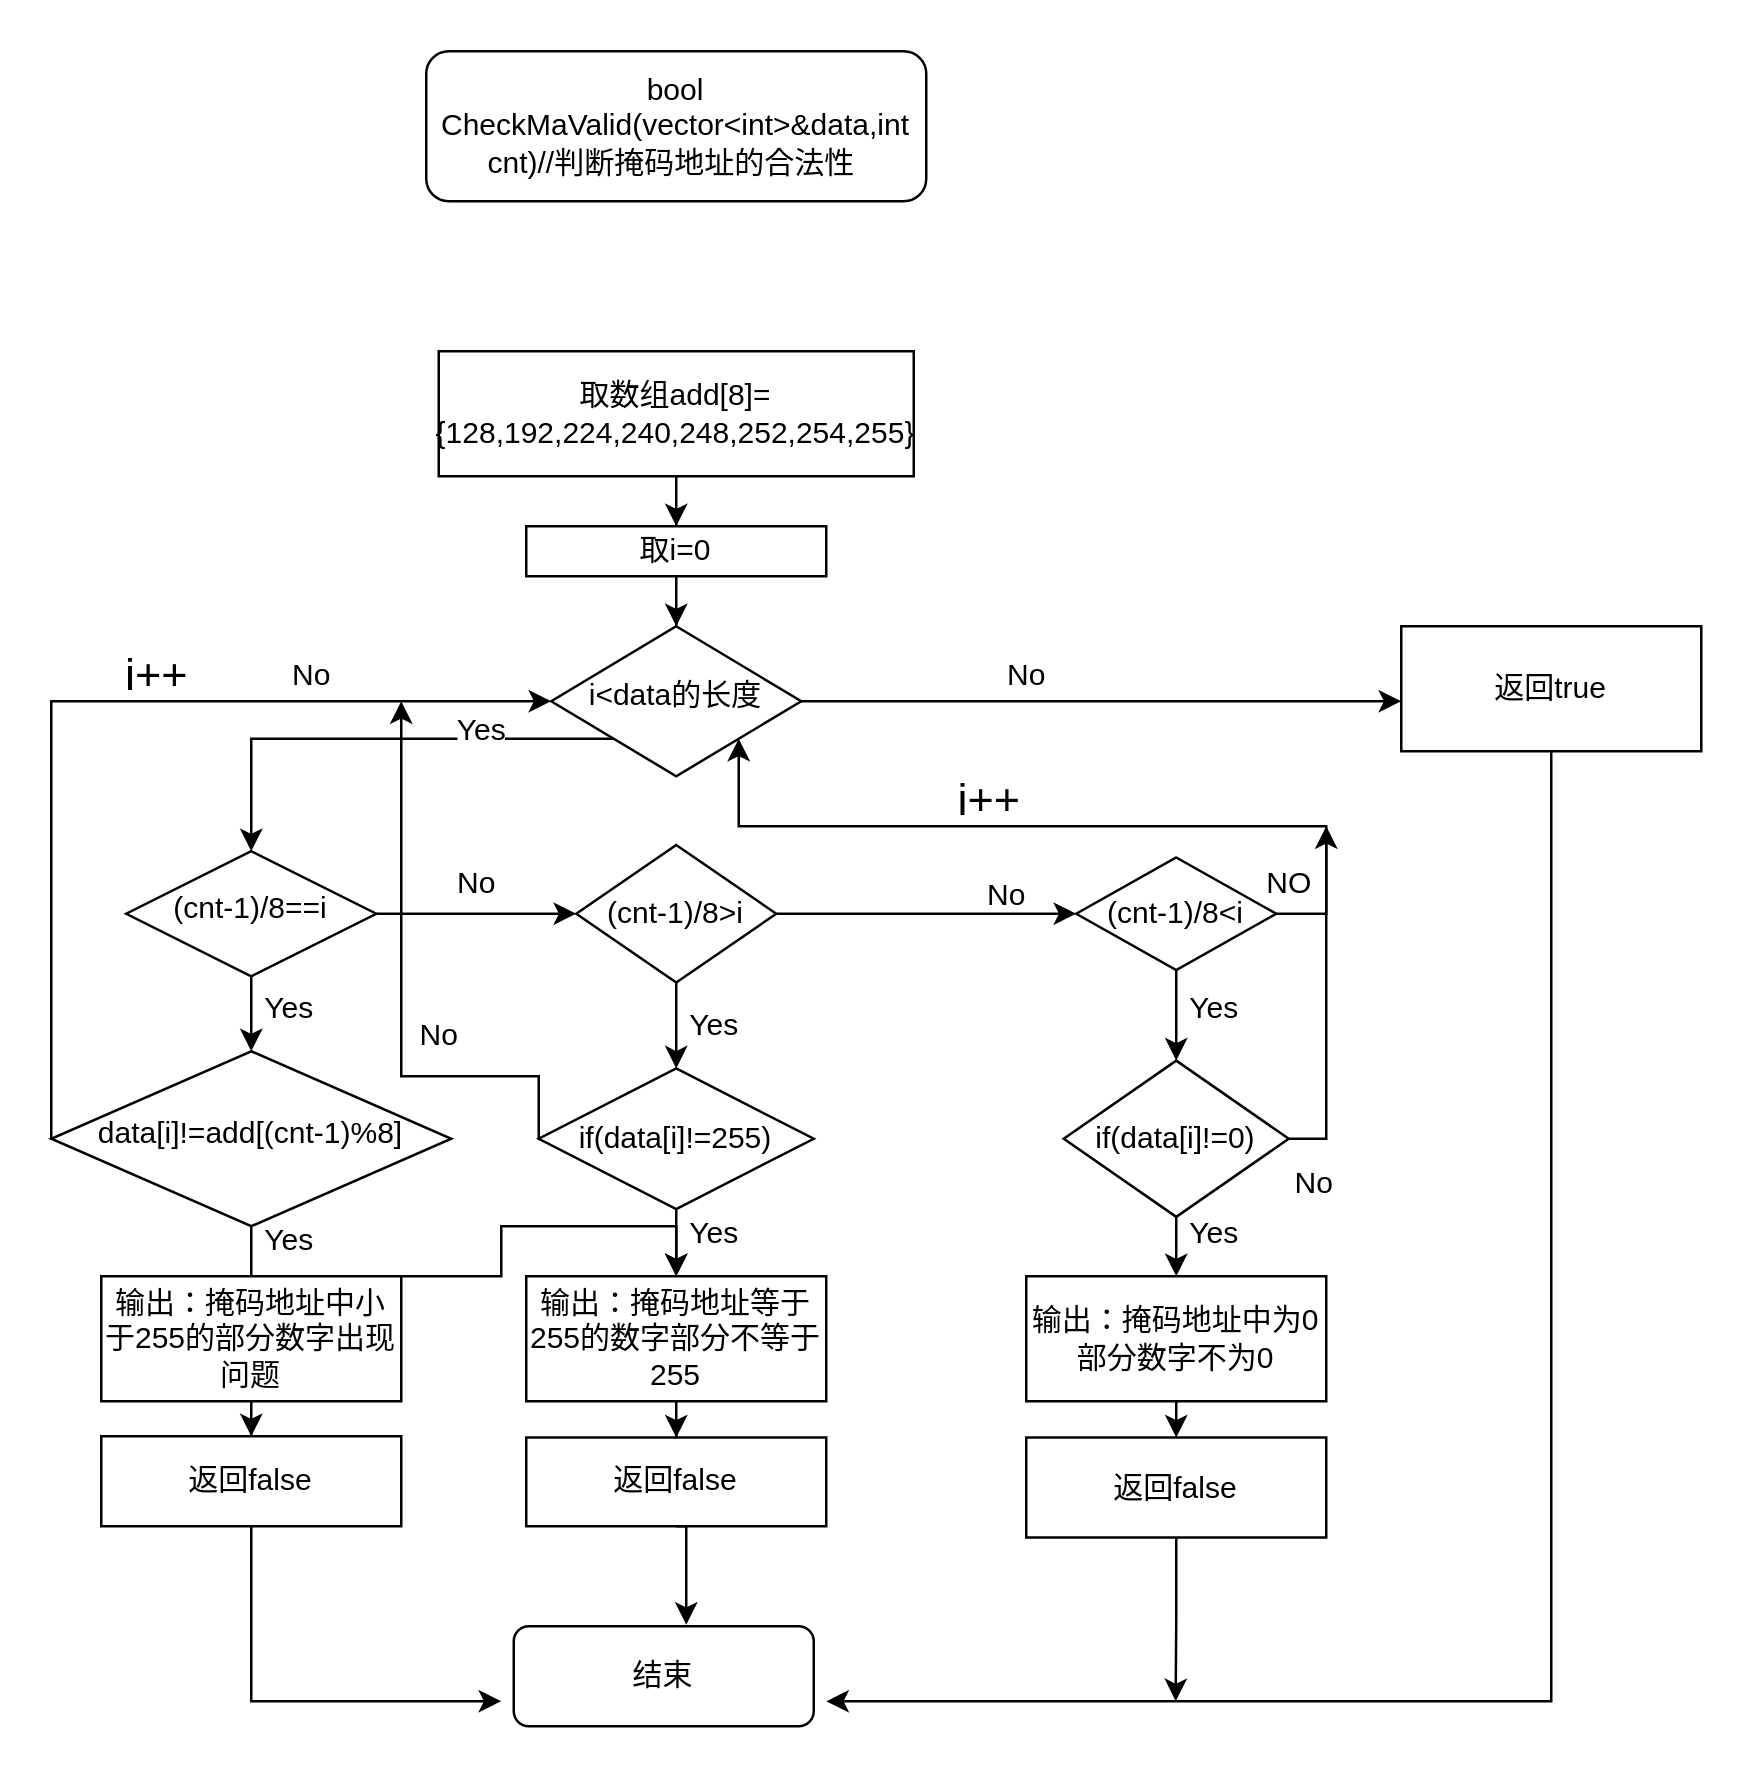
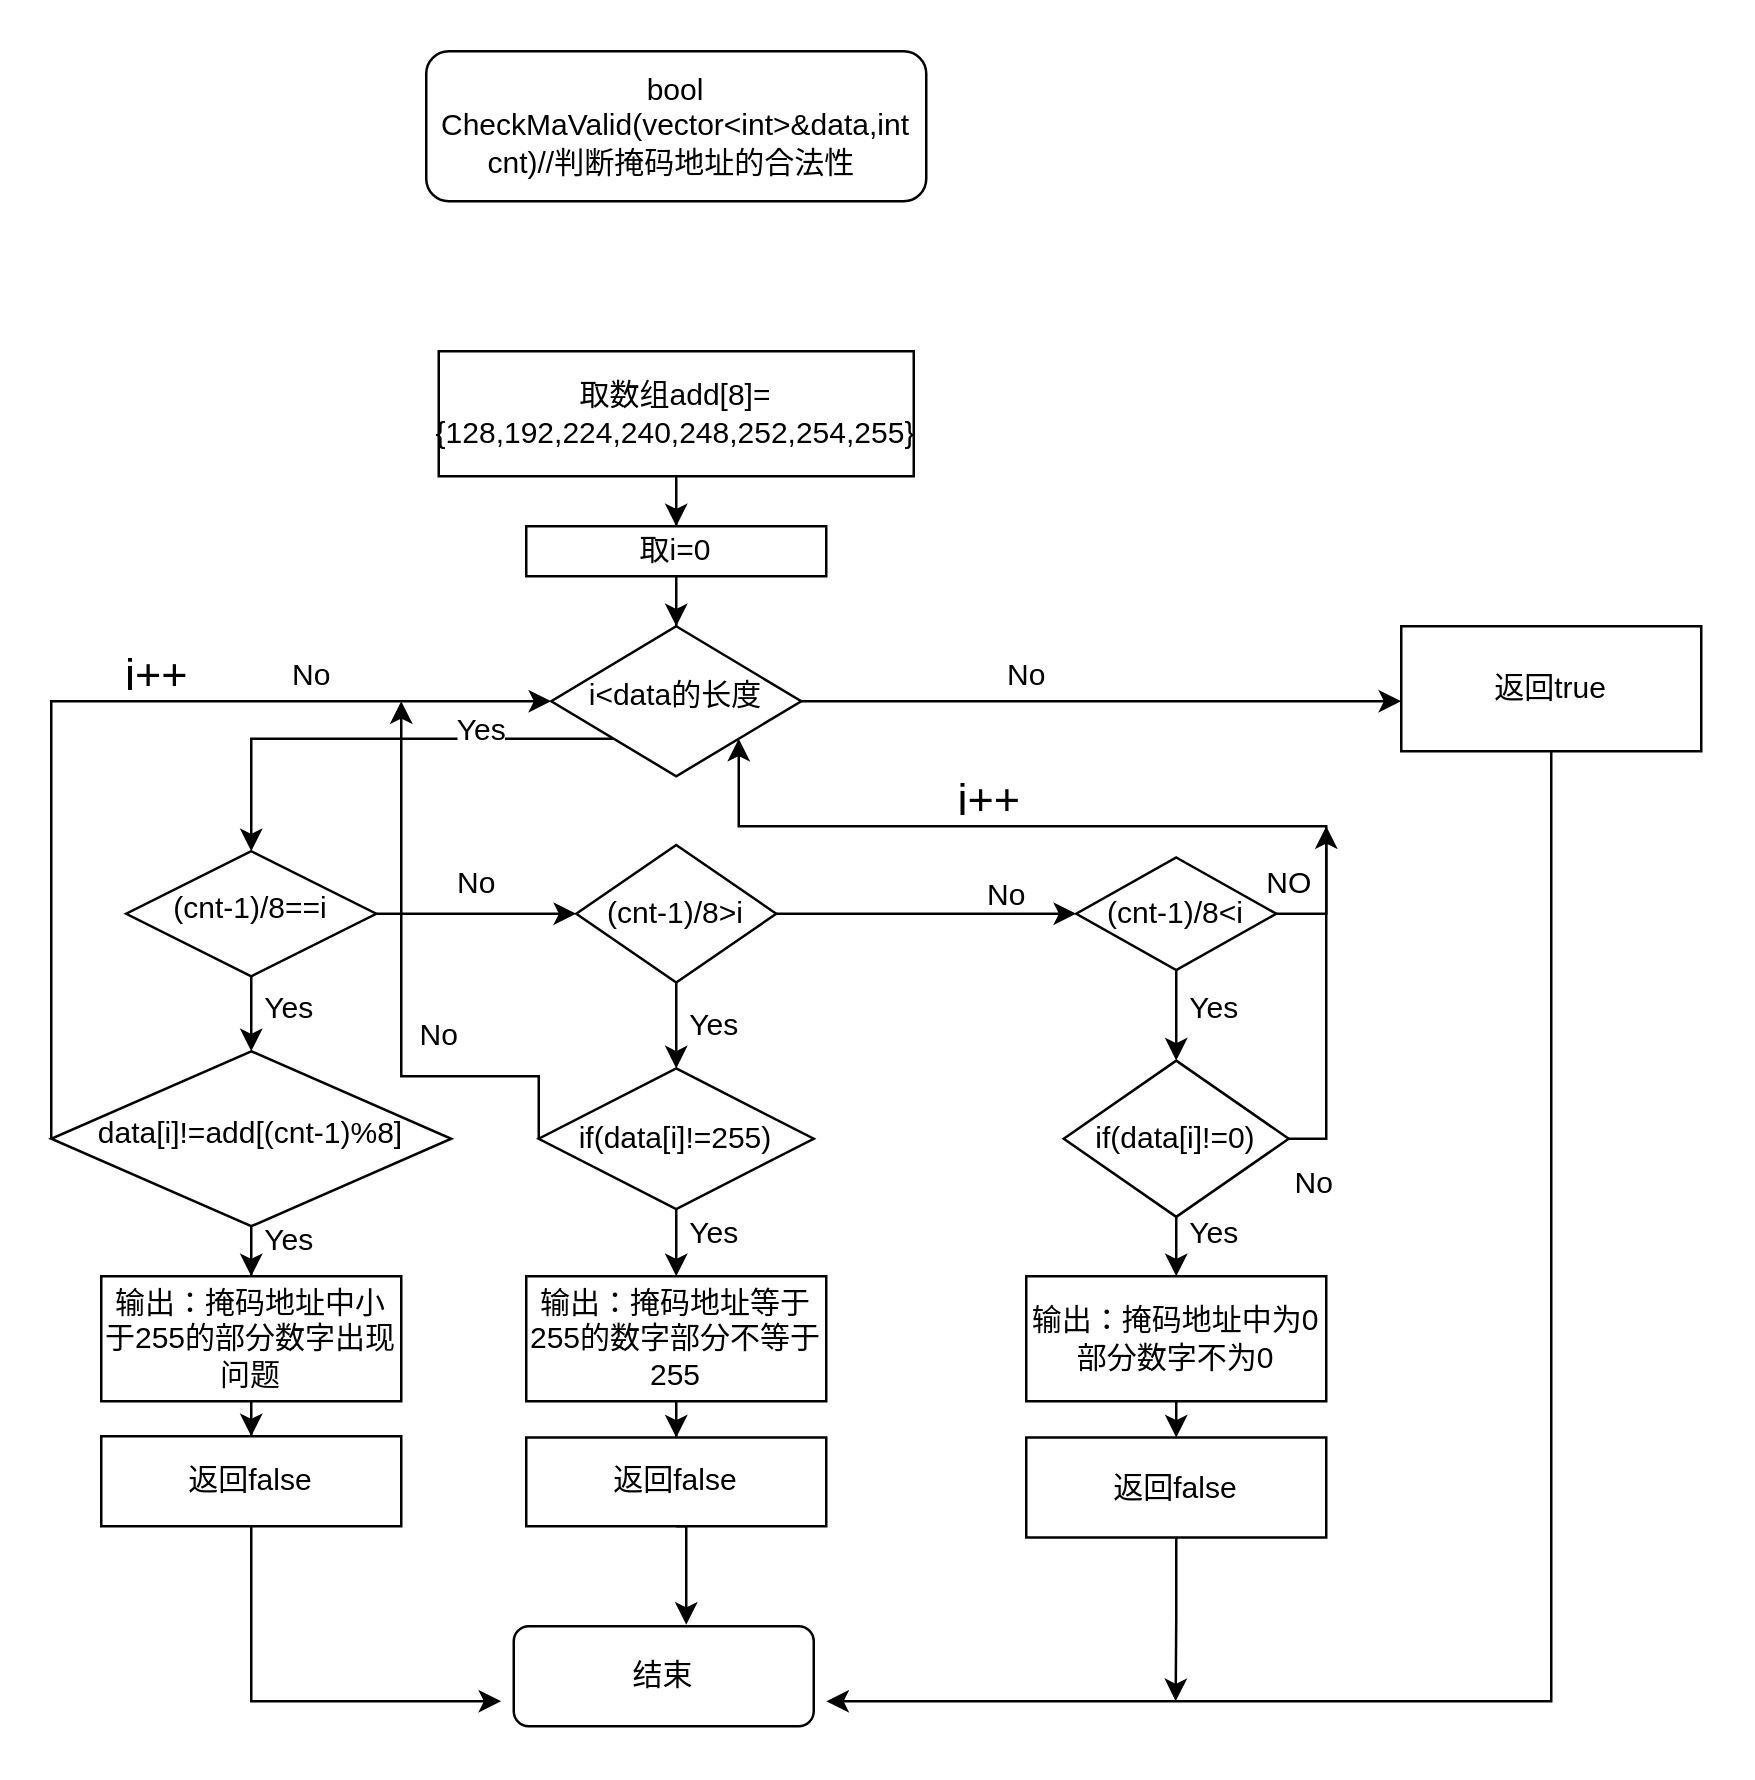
edge "data[i]!=add[(cnt-1)%8]" -> "输出：掩码地址等于255的数字部分不等于255": now "data[i]!=add[(cnt-1)%8]" -> "输出：掩码地址中小于255的部分数字出现问题"
